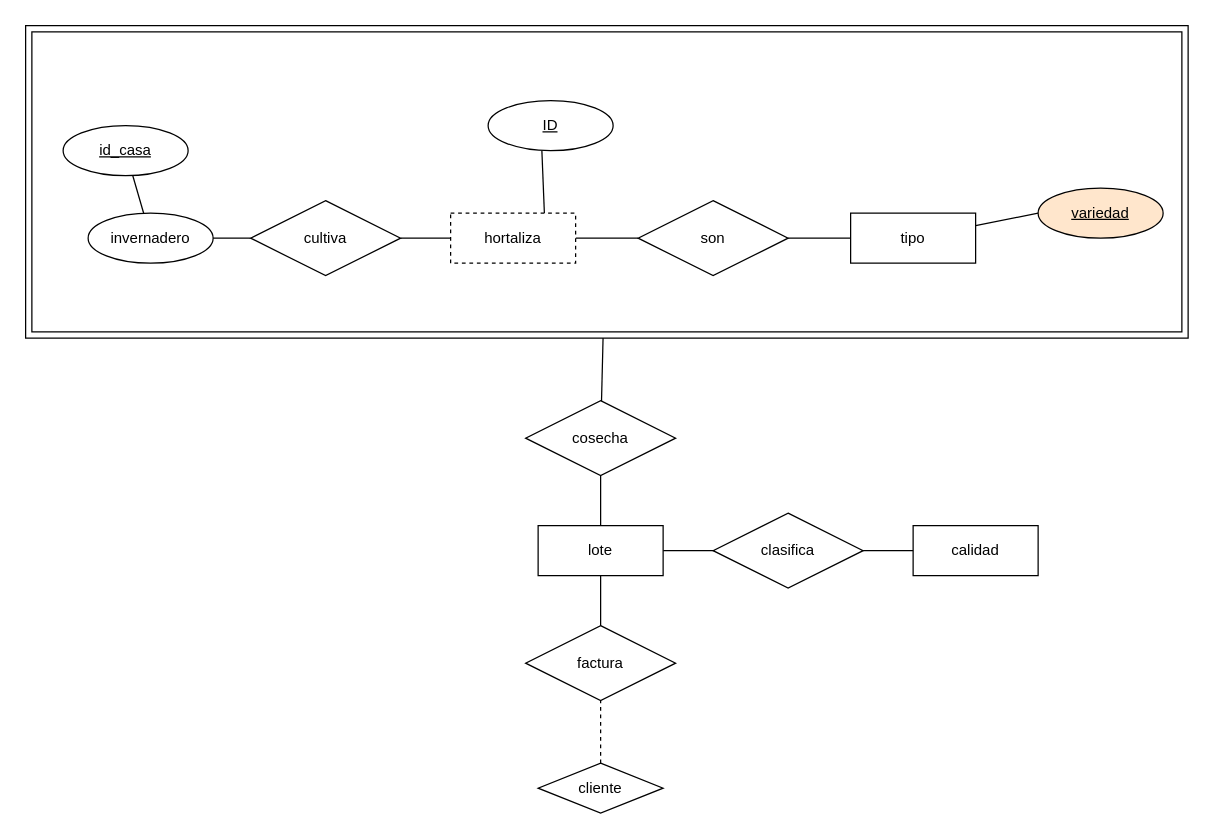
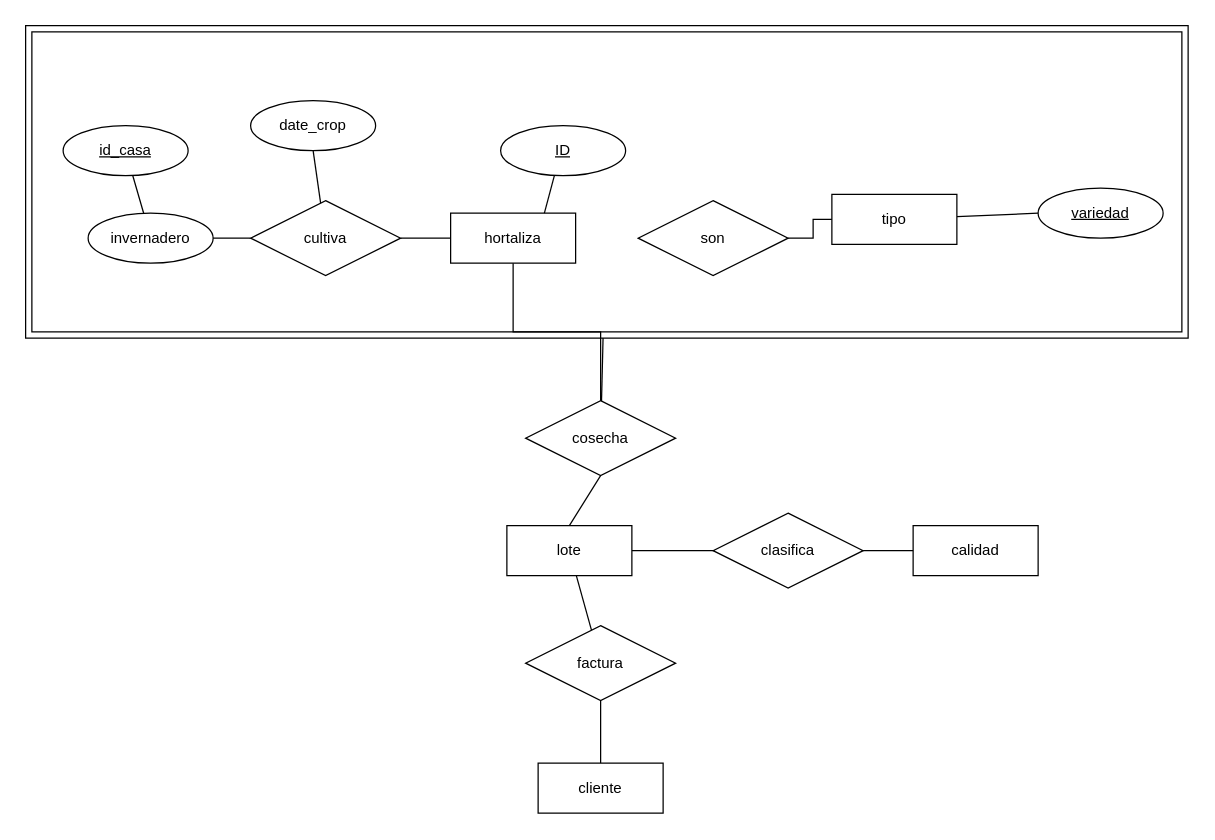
node "date_crop": added
node "ID": moved (551, 126) -> (563, 151)
edge "date_crop" -- "cultiva": added
node "variedad": fillcolor #ffe6cc -> #ffffff
node "hortaliza": style dashed -> solid
edge "hortaliza" -- "son": now "hortaliza" -- "cosecha"
node "tipo": moved (913, 238) -> (894, 219)
node "lote": moved (601, 551) -> (569, 551)
edge "factura" -- "cliente": style dashed -> solid
node "cliente": shape diamond -> rectangle
